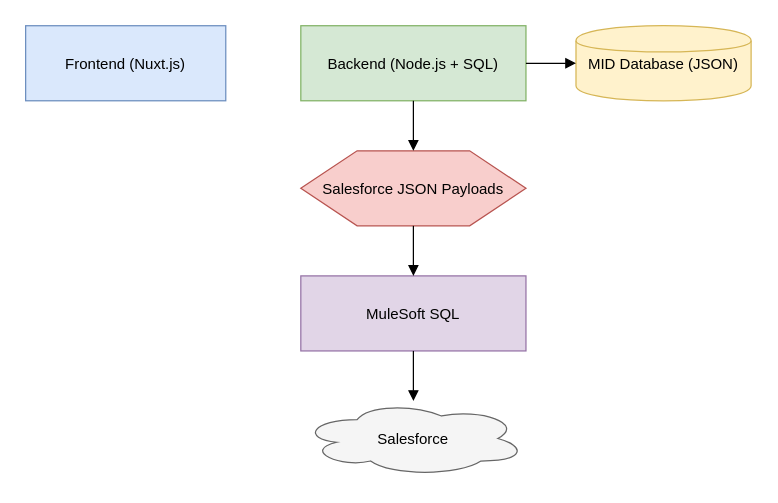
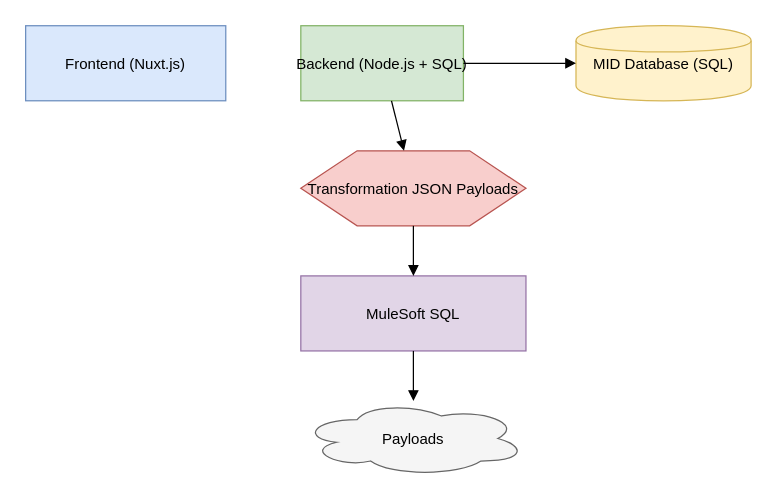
node "Backend (Node.js + SQL)": size 225x75 -> 163x75
node "MID Database (JSON)": label "MID Database (JSON)" -> "MID Database (SQL)"
node "Salesforce JSON Payloads": label "Salesforce JSON Payloads" -> "Transformation JSON Payloads"
node "Salesforce": label "Salesforce" -> "Payloads"
